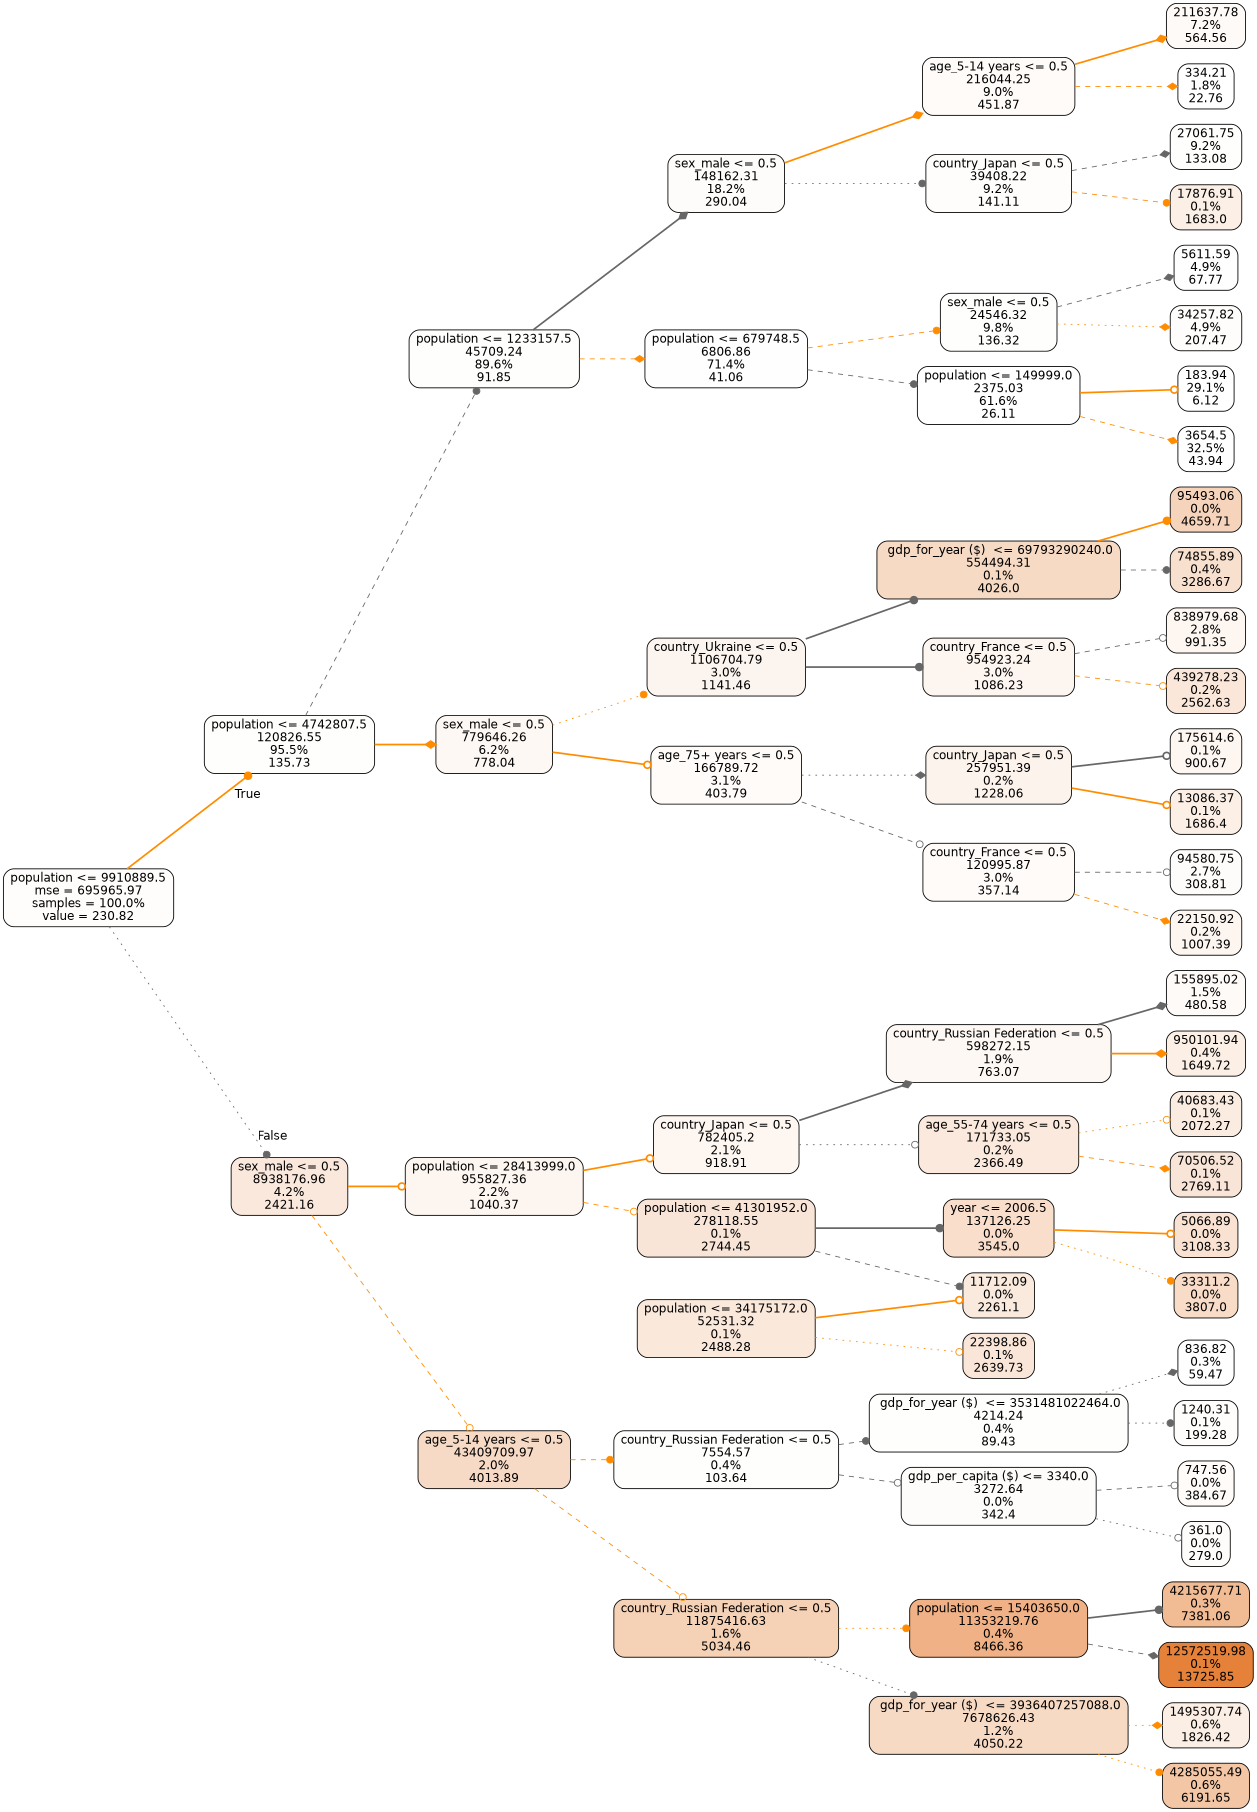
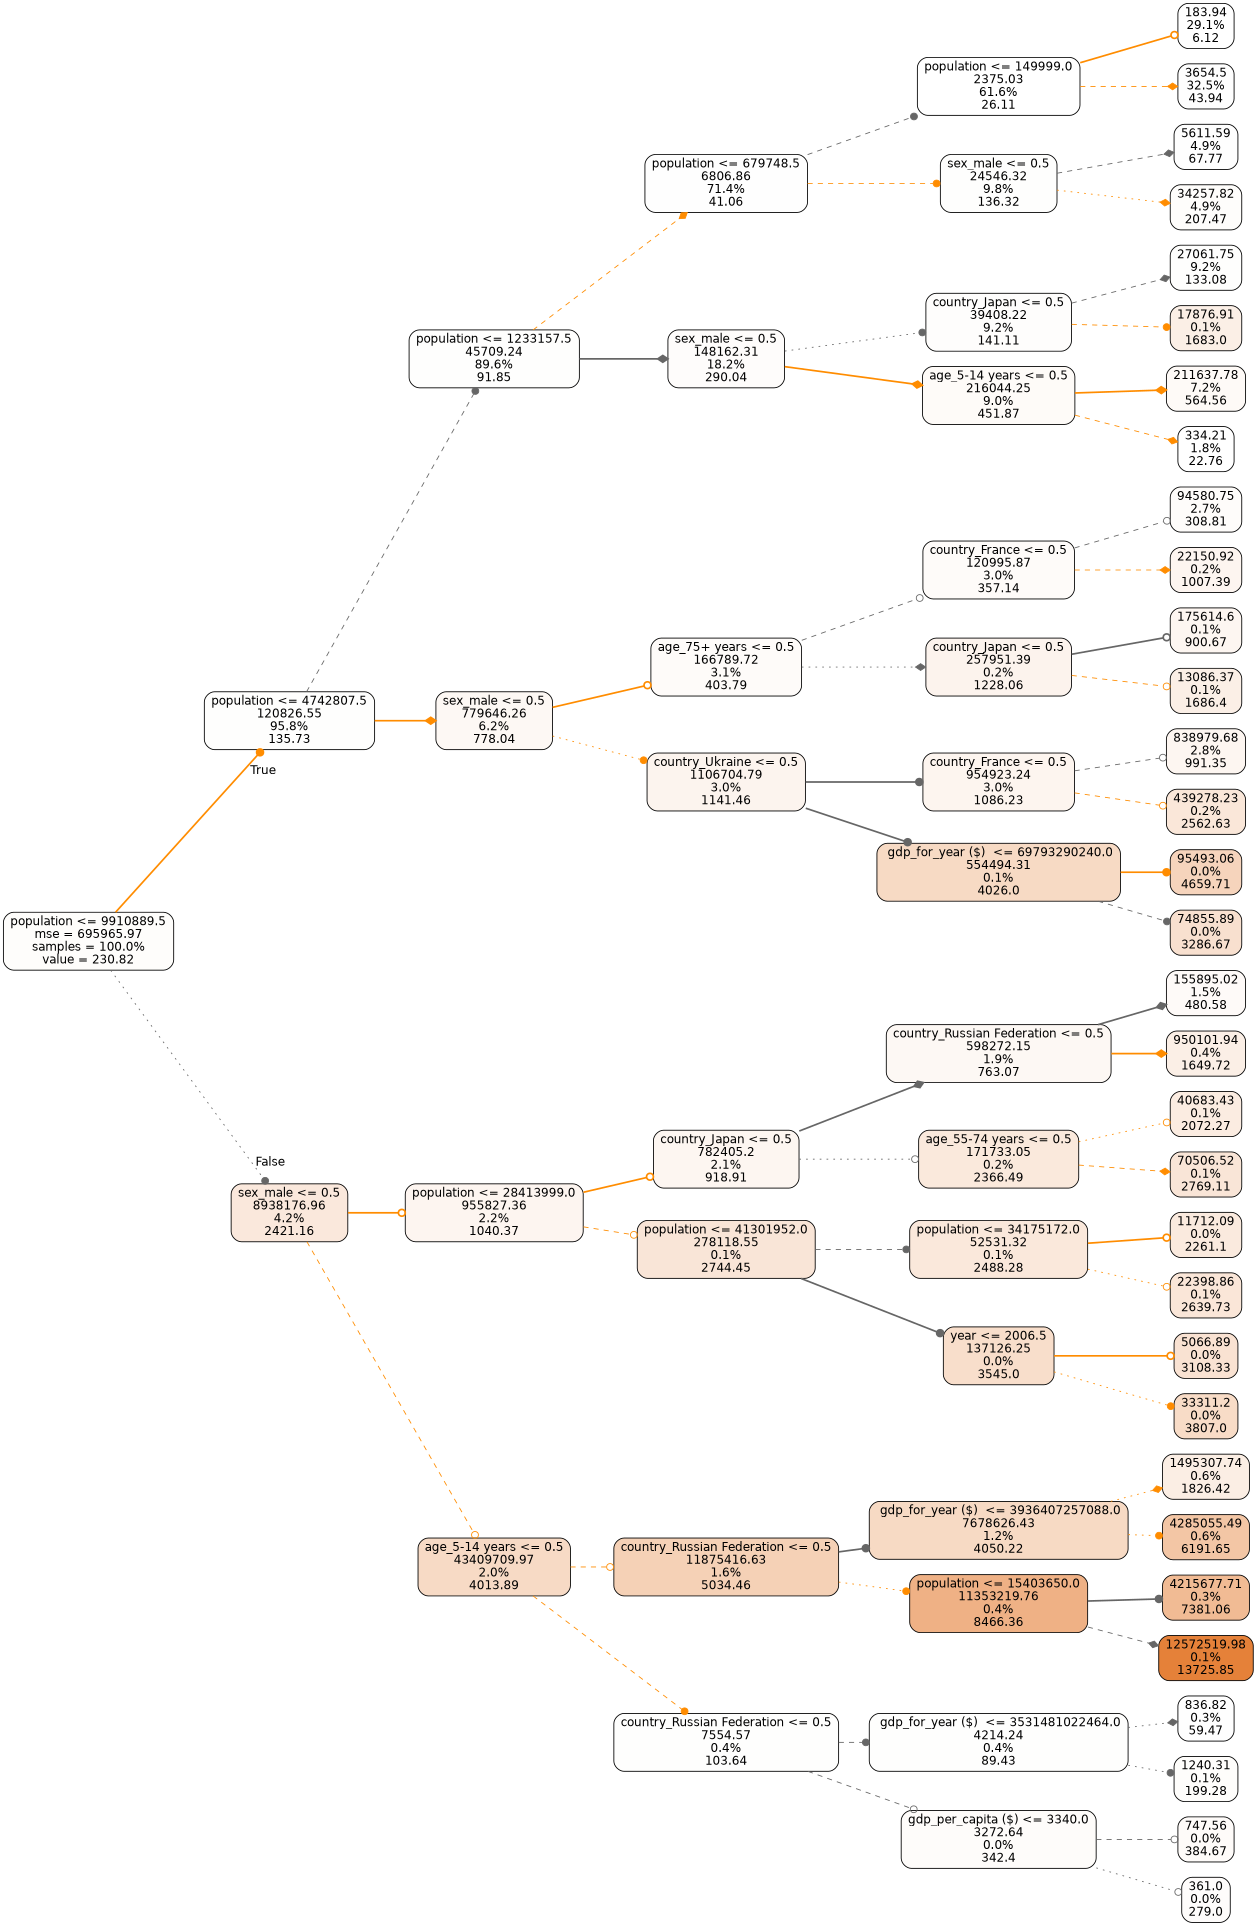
node "74855.89 0.4% 3286.67": label "74855.89 0.4% 3286.67" -> "74855.89 0.0% 3286.67"
node "population <= 4742807.5 120826.55 95.5% 135.73": label "population <= 4742807.5 120826.55 95.5% 135.73" -> "population <= 4742807.5 120826.55 95.8% 135.73"
edge "country_Japan <= 0.5 257951.39 0.2% 1228.06" -> "13086.37 0.1% 1686.4": style bold -> dashed
edge "population <= 41301952.0 278118.55 0.1% 2744.45" -> "11712.09 0.0% 2261.1": now "population <= 41301952.0 278118.55 0.1% 2744.45" -> "population <= 34175172.0 52531.32 0.1% 2488.28"
edge "country_Russian Federation <= 0.5 11875416.63 1.6% 5034.46" -> "gdp_for_year ($)  <= 3936407257088.0 7678626.43 1.2% 4050.22": style dotted -> bold
